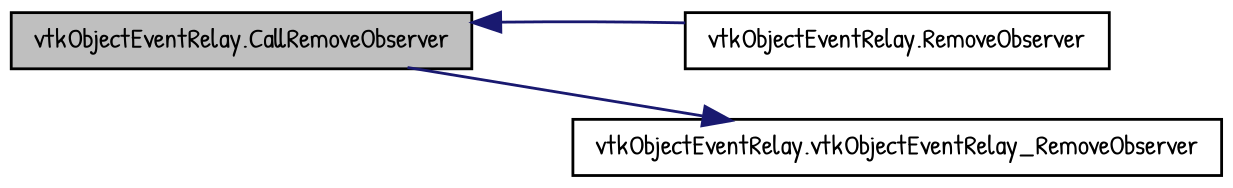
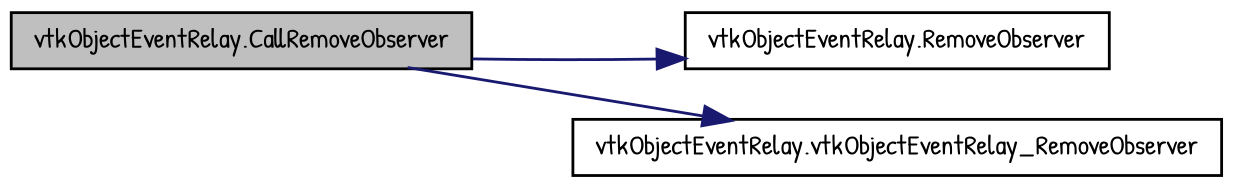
edge "vtkObjectEventRelay.RemoveObserver" -> "vtkObjectEventRelay.CallRemoveObserver": reversed
